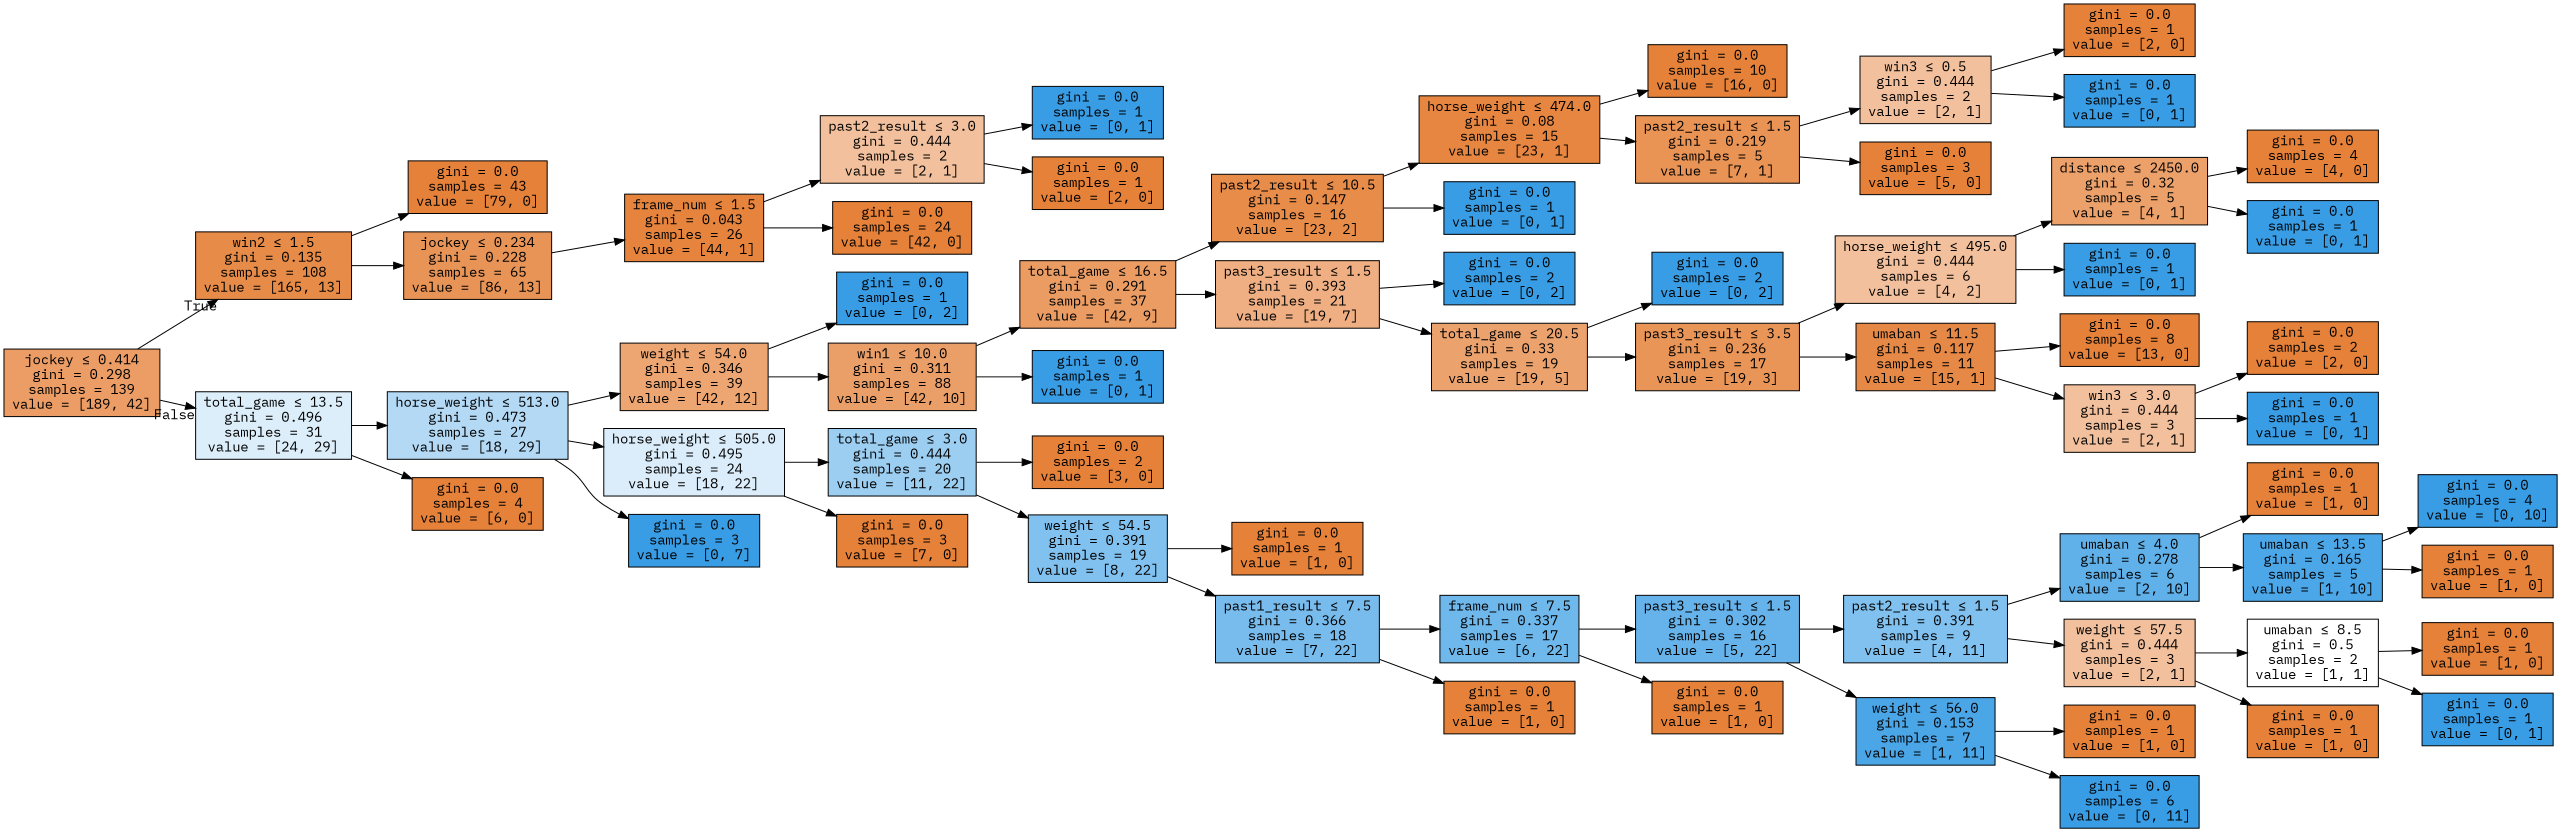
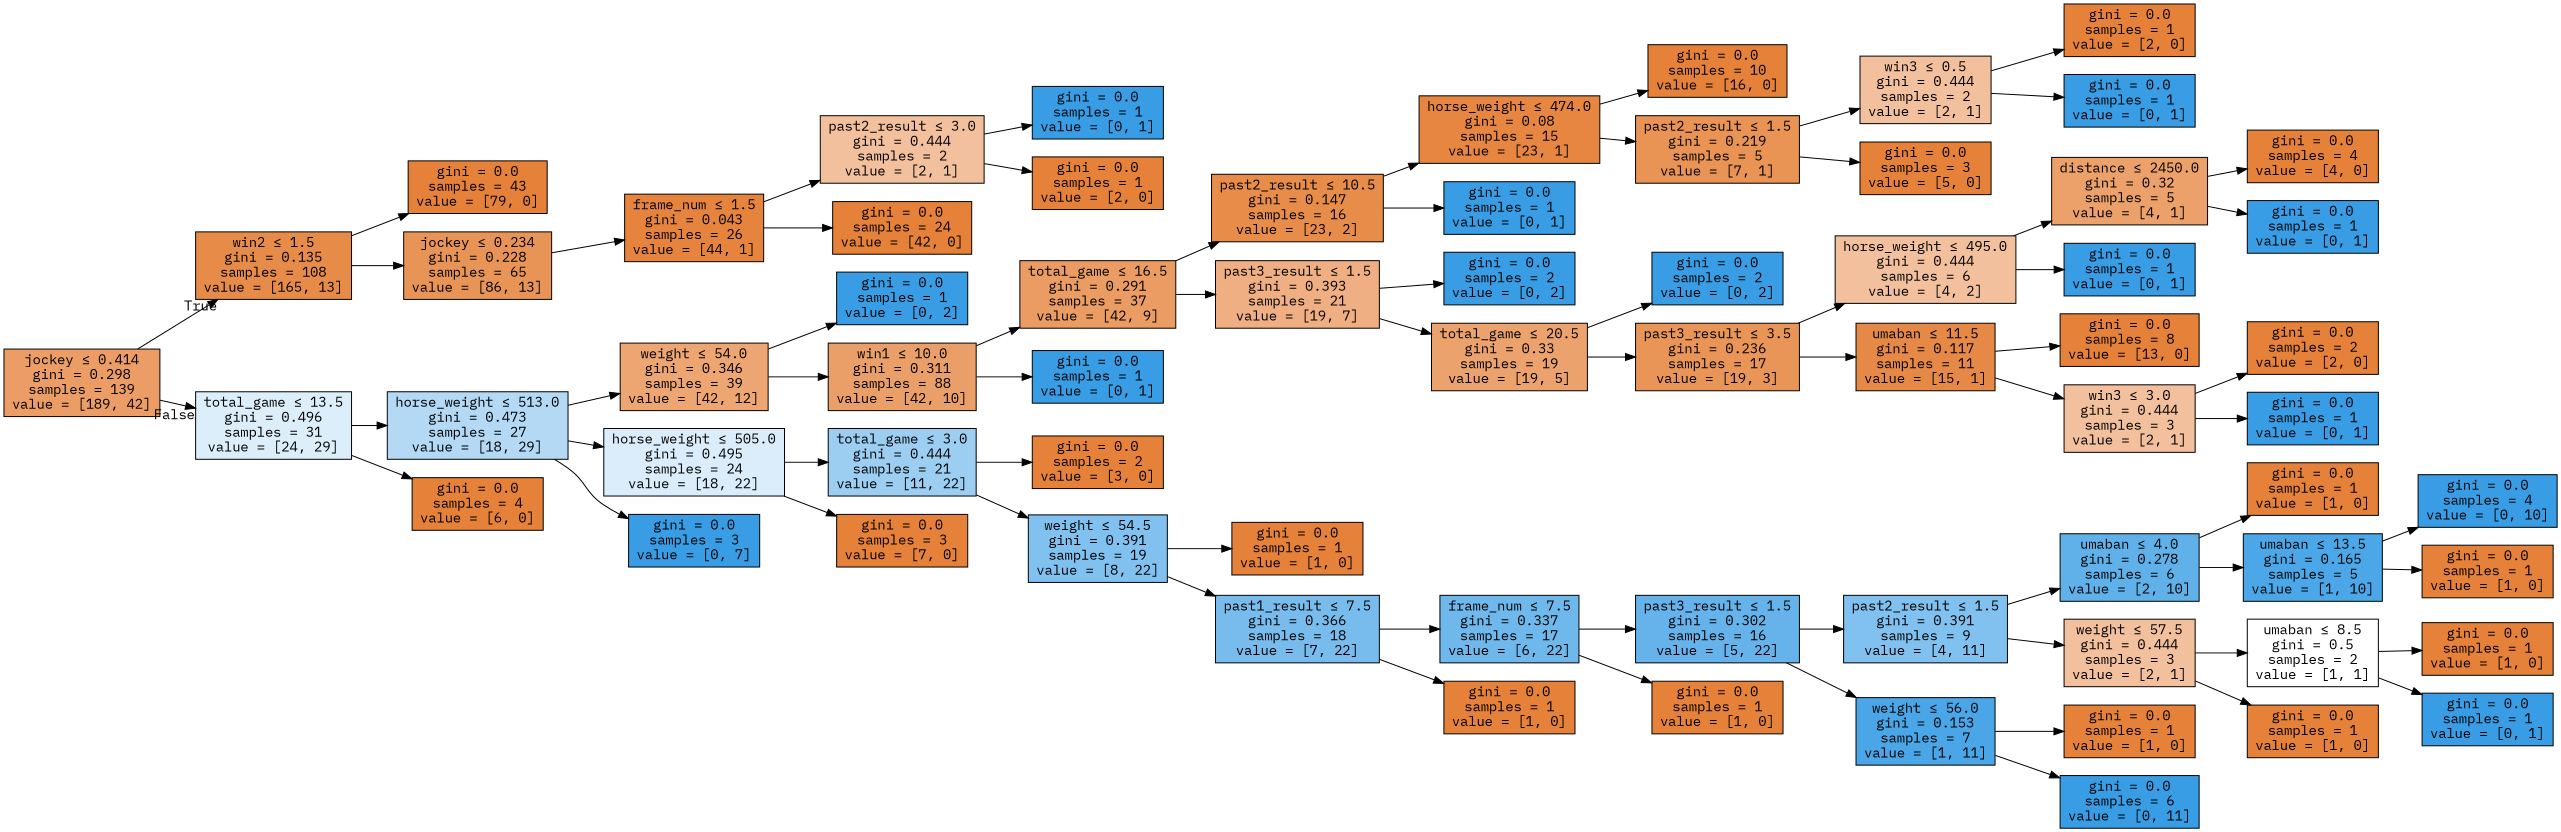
node "total_game ≤ 3.0": text "samples = 20" -> "samples = 21"
